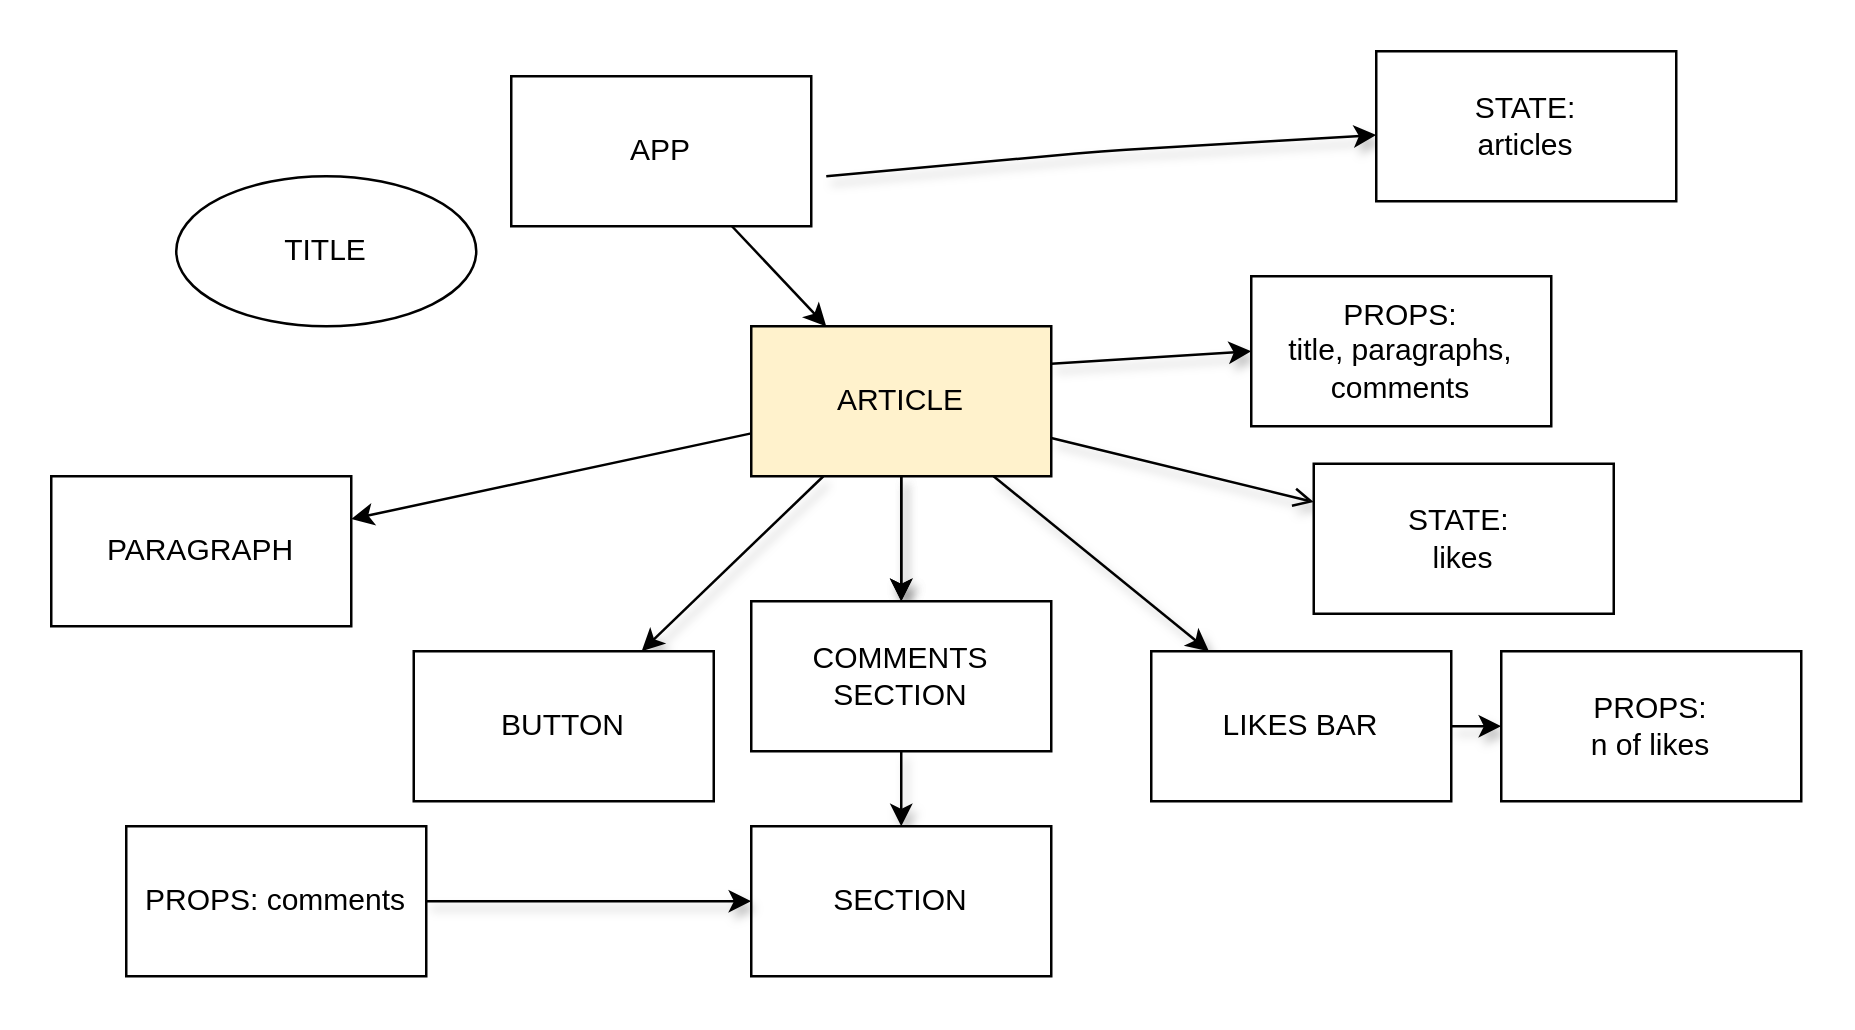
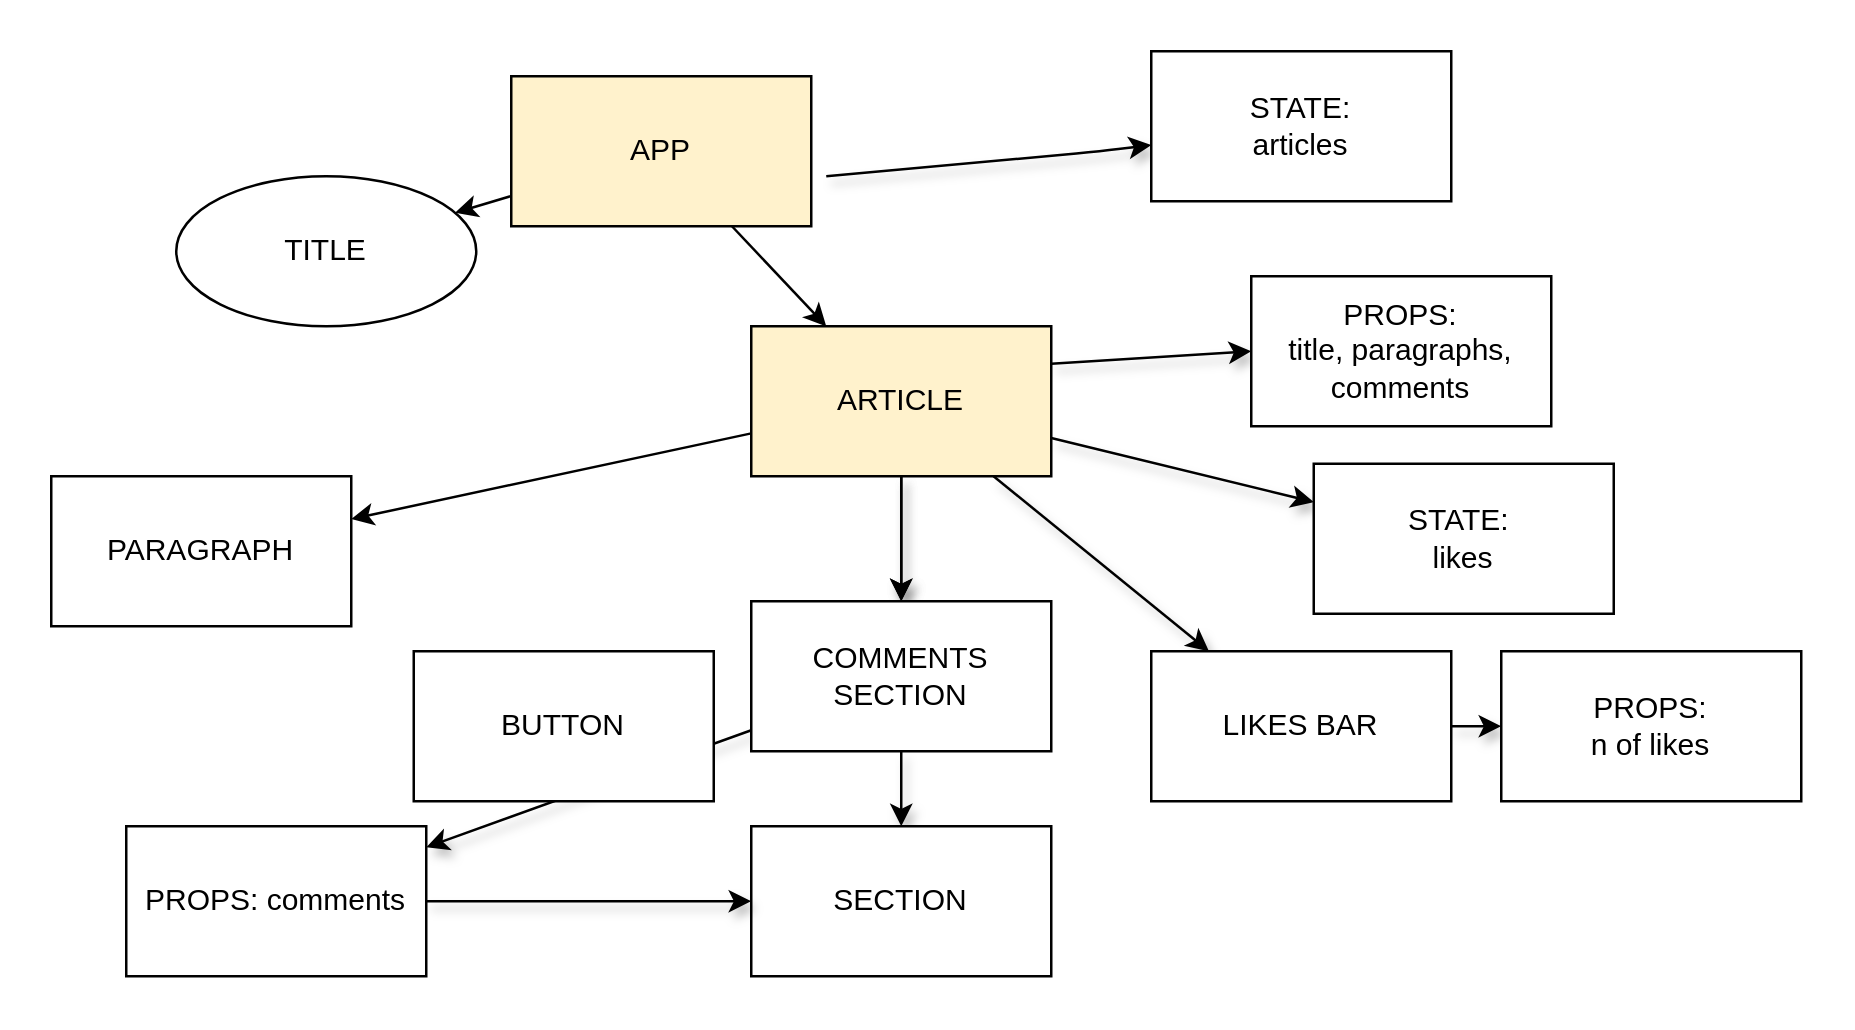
node "STATE: articles": moved (1526, 126) -> (1301, 126)
node "APP": fillcolor #ffffff -> #fff2cc
edge "APP" -> "TITLE": added
edge "ARTICLE" -> "STATE: likes": arrowhead open -> classic
edge "ARTICLE" -> "BUTTON": removed
edge "COMMENTS SECTION" -> "PROPS: comments": added
